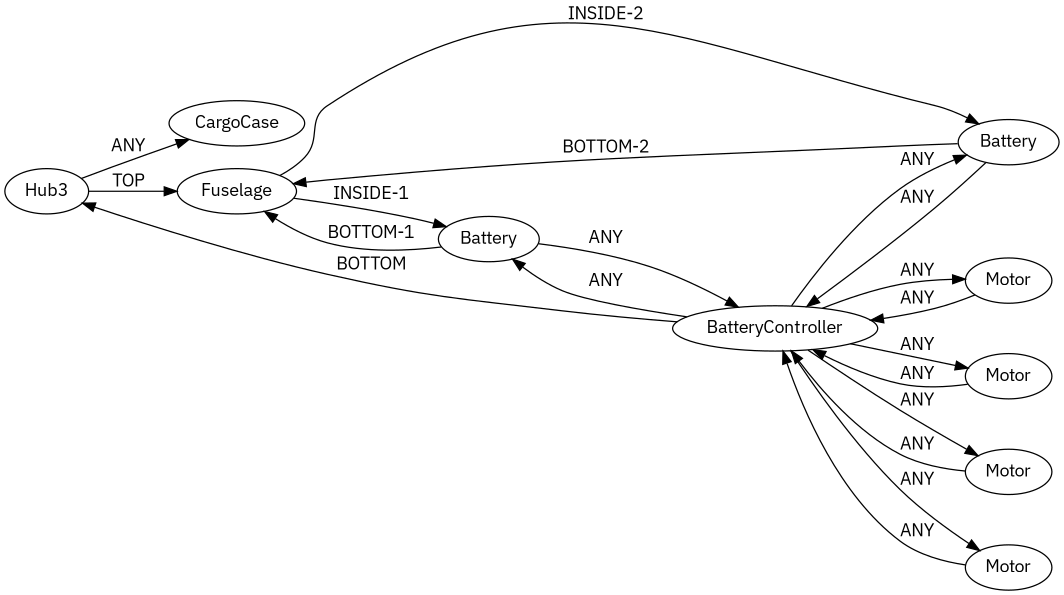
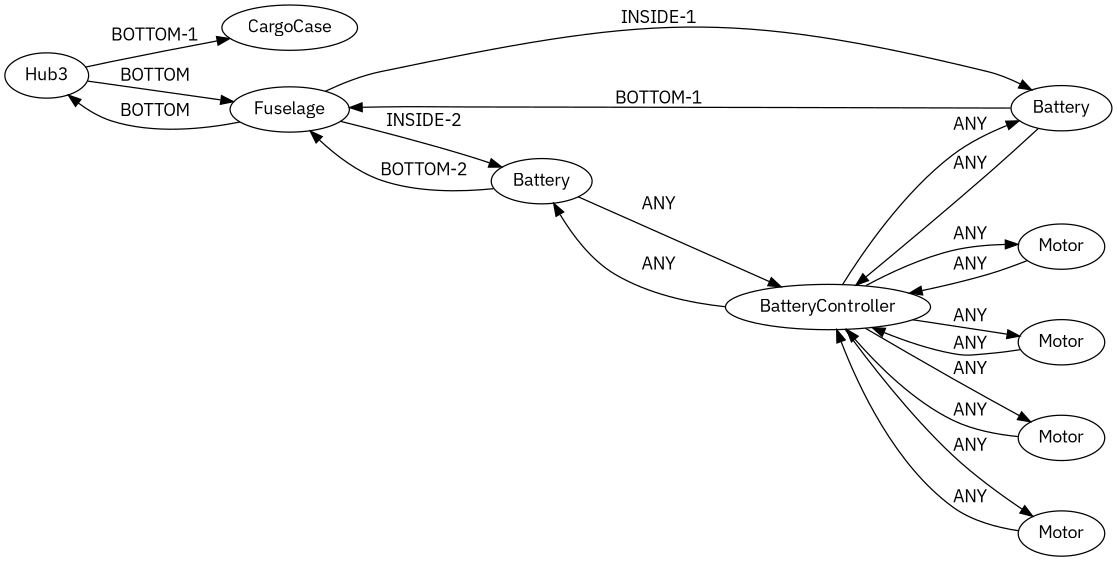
edge "Hub3" -> "CargoCase": label "ANY" -> "BOTTOM-1"
edge "Hub3" -> "Fuselage": label "TOP" -> "BOTTOM"
edge "BatteryController" -> "Hub3": now "Fuselage" -> "Hub3"
